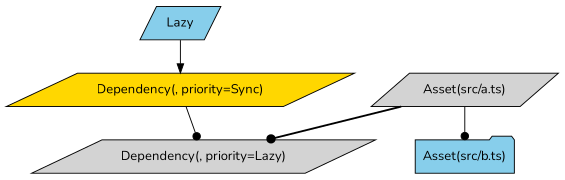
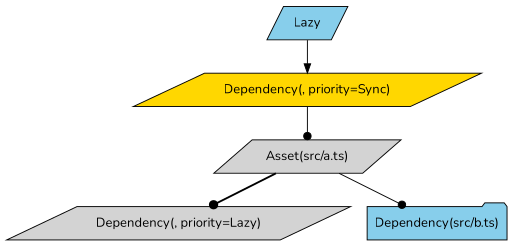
edge "Dependency(, priority=Sync)" -> "Dependency(, priority=Lazy)": now "Dependency(, priority=Sync)" -> "Asset(src/a.ts)"
node "Asset(src/b.ts)": label "Asset(src/b.ts)" -> "Dependency(src/b.ts)"
